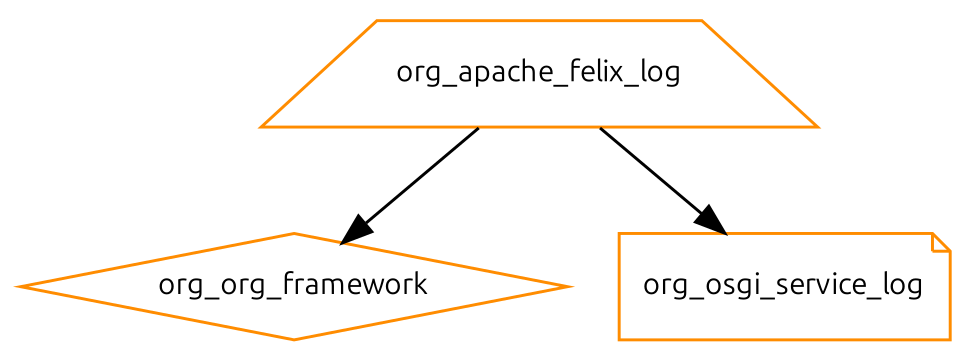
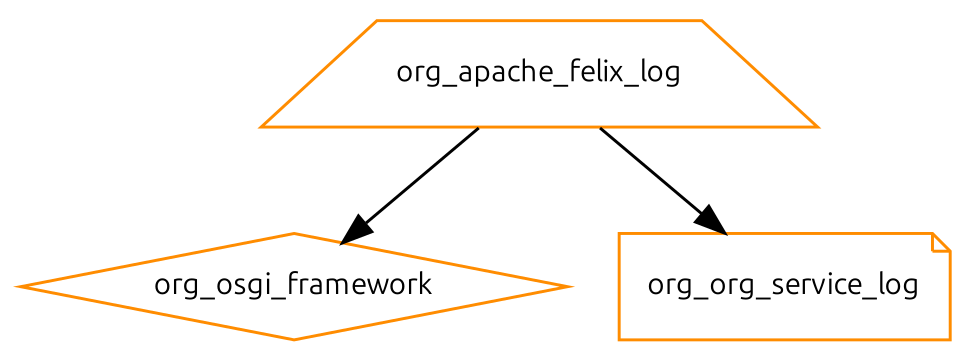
node "org_org_framework": label "org_org_framework" -> "org_osgi_framework"
node "org_osgi_service_log": label "org_osgi_service_log" -> "org_org_service_log"
